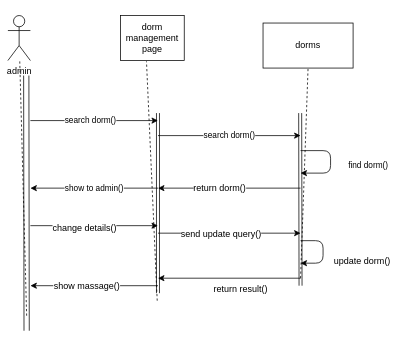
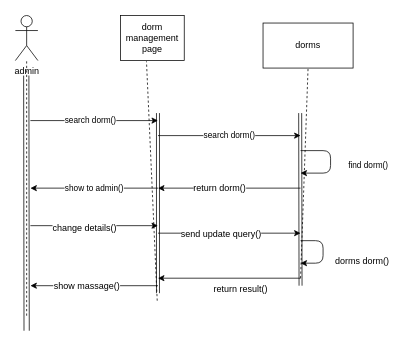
node "admin": moved (19, 38) -> (27, 38)
node "update dorm()": label "update dorm()" -> "dorms dorm()"
